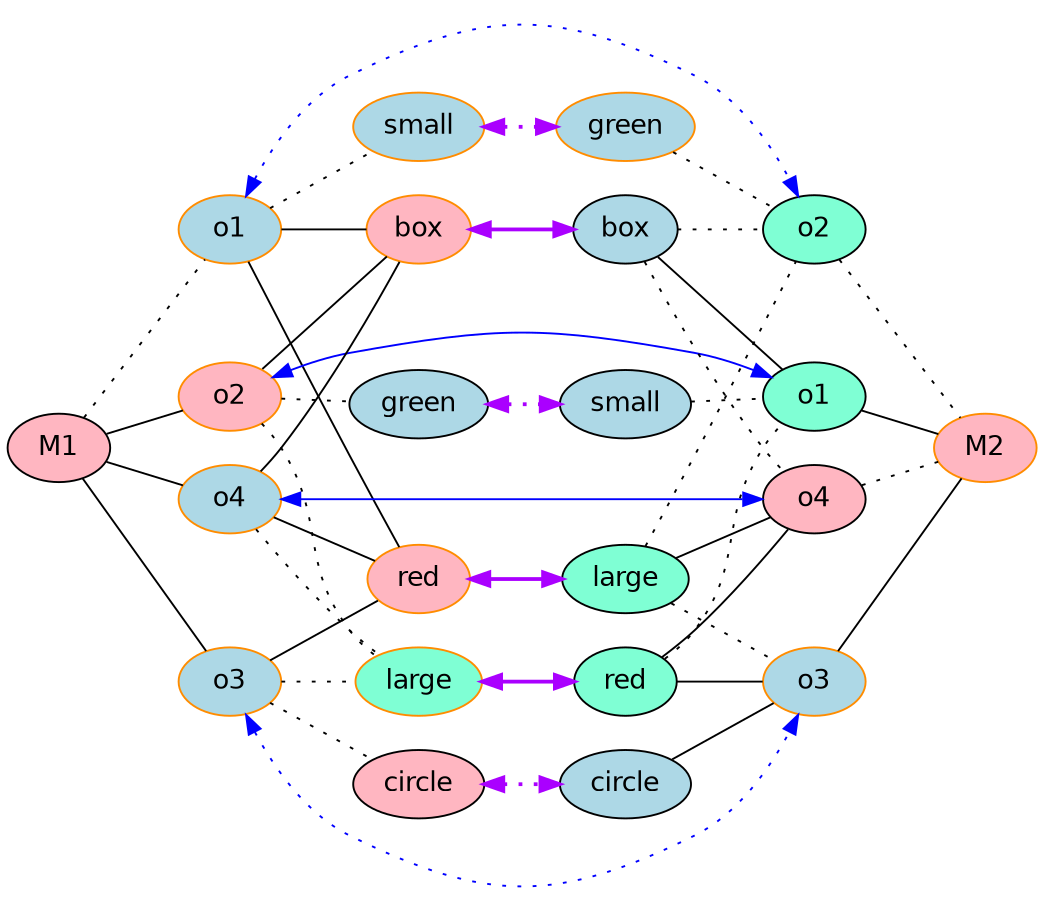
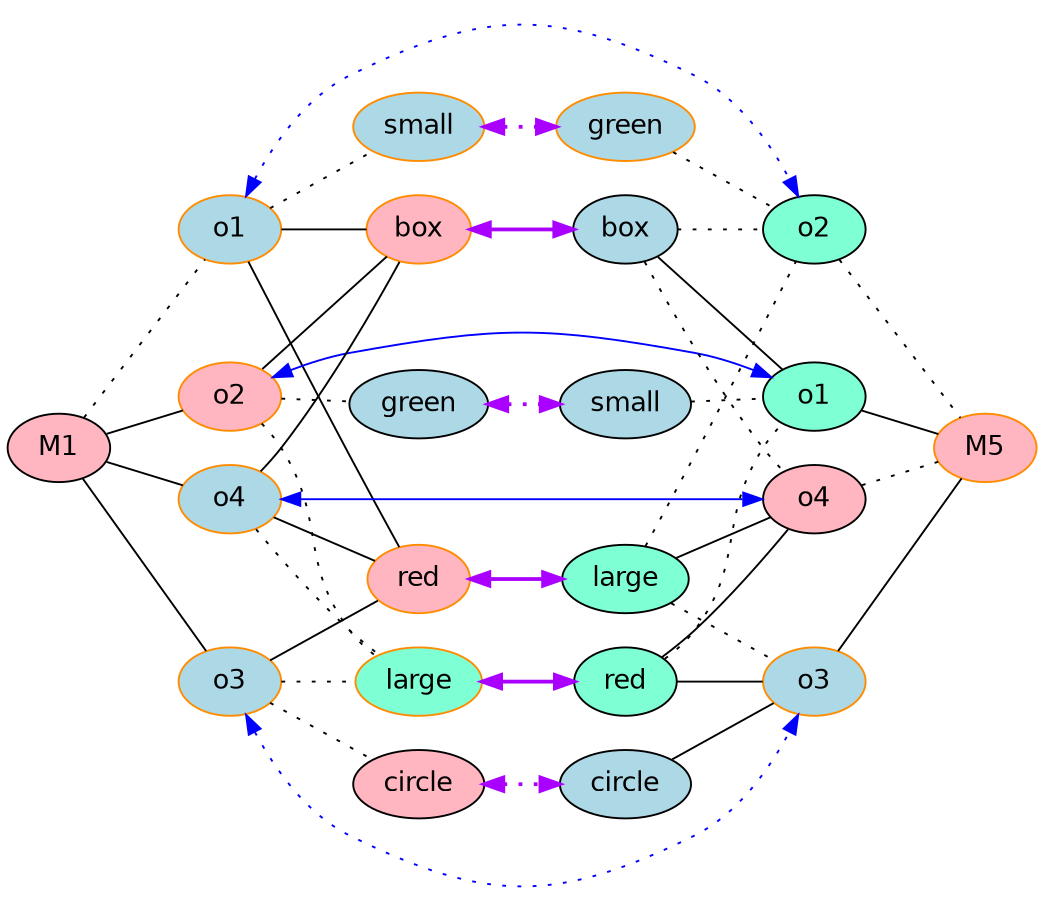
node "M2": label "M2" -> "M5"
